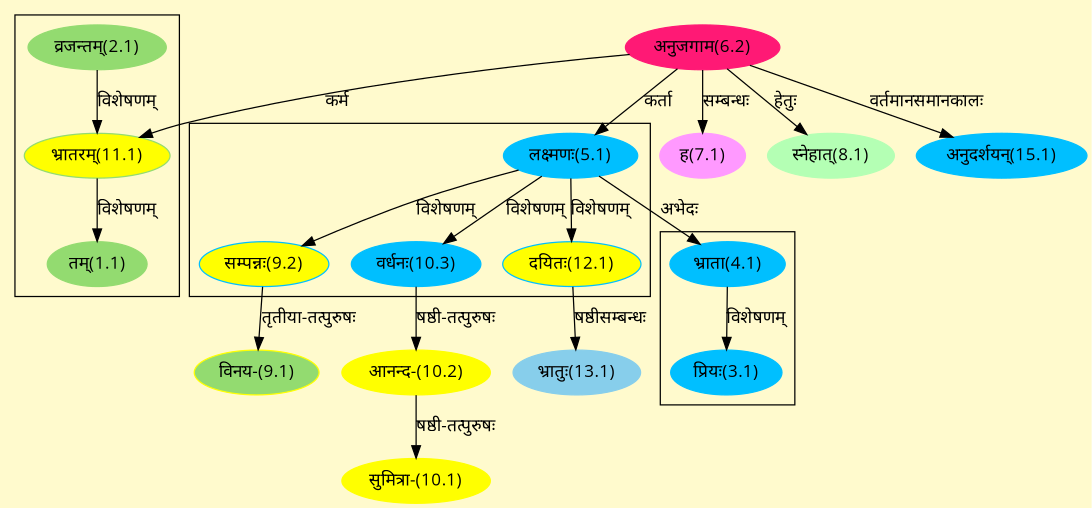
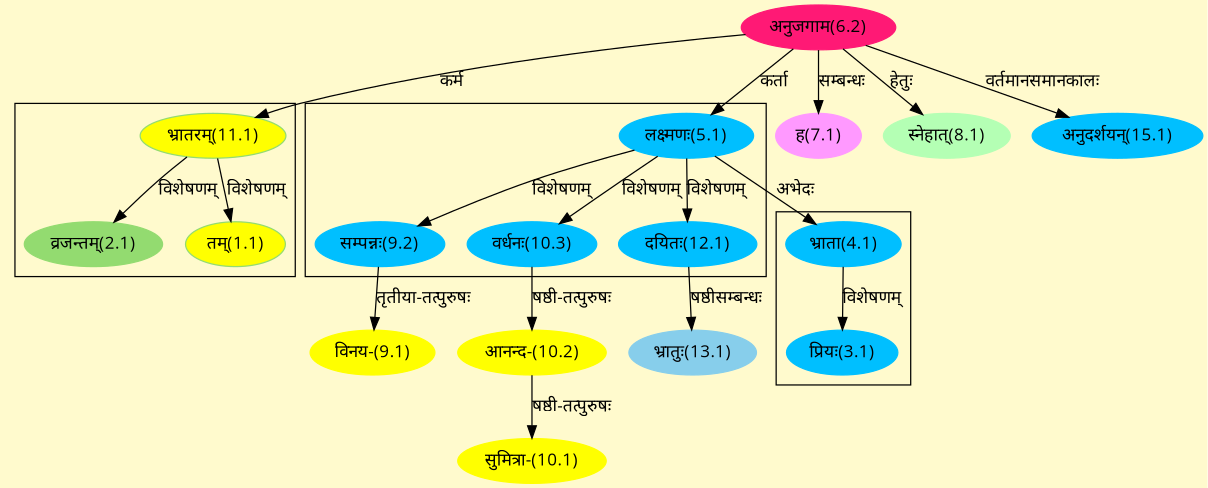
edge "व्रजन्तम्(2.1)" -> "भ्रातरम्(11.1)": reversed
node "तम्(1.1)": fillcolor #93db70 -> #ffff00
node "सम्पन्नः(9.2)": fillcolor #ffff00 -> #00bfff
node "दयितः(12.1)": fillcolor #ffff00 -> #00bfff
node "विनय-(9.1)": fillcolor #93db70 -> #ffff00
